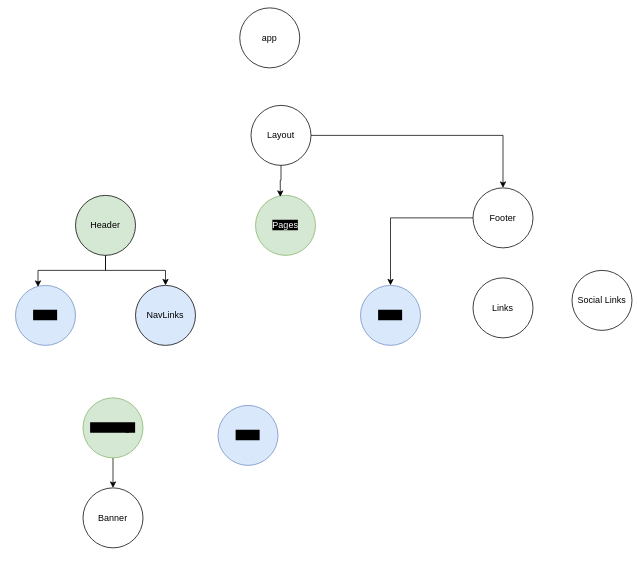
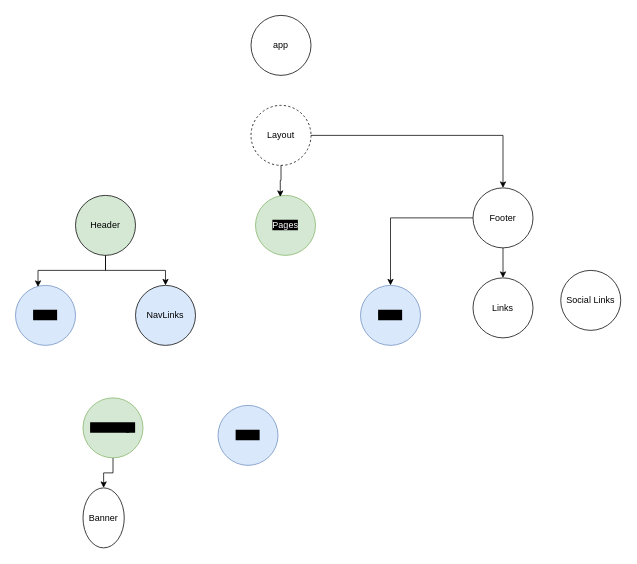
node "app": moved (270, 38) -> (281, 45)
node "Layout": style solid -> dashed
edge "Footer" -> "Links": added
node "Social Links": moved (602, 300) -> (591, 300)
node "Banner": size 60x60 -> 41x60
